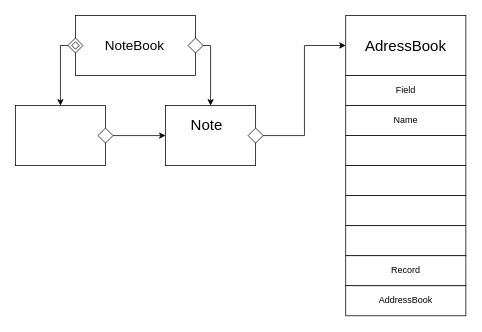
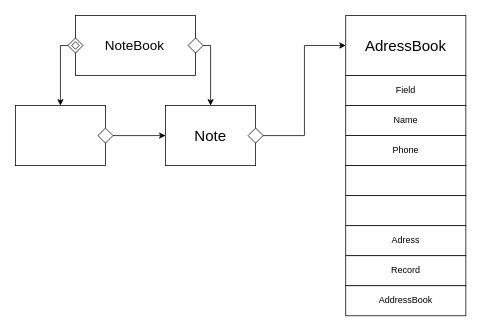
node "Note": moved (207, 124) -> (210, 135)
node "Phone": added
node "Adress": added
